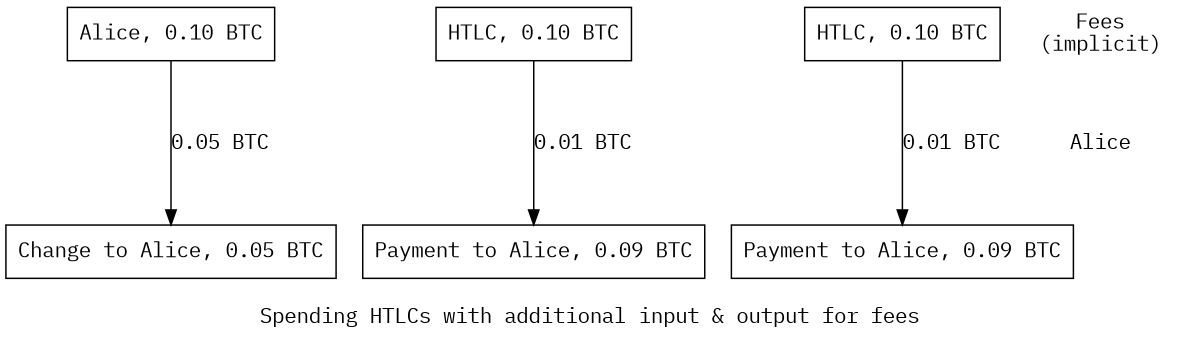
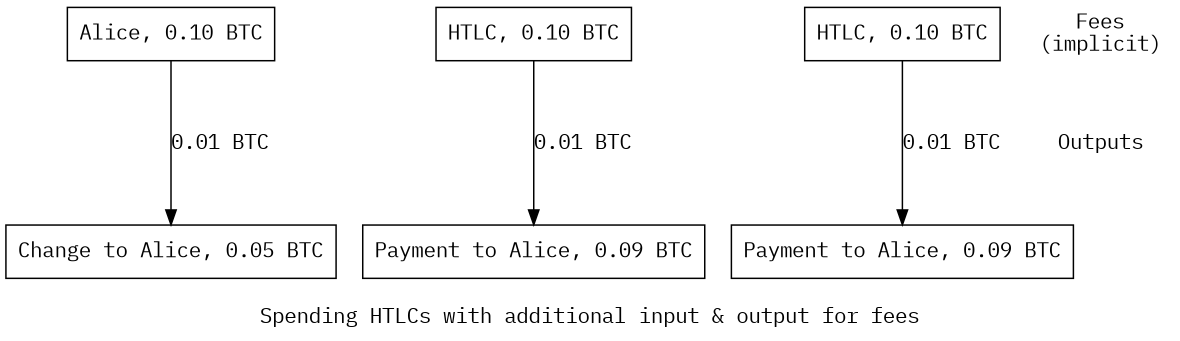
edge "Alice, 0.10 BTC" -> "Change to Alice, 0.05 BTC": label "0.05 BTC" -> "0.01 BTC"
node "Alice": label "Alice" -> "Outputs"
